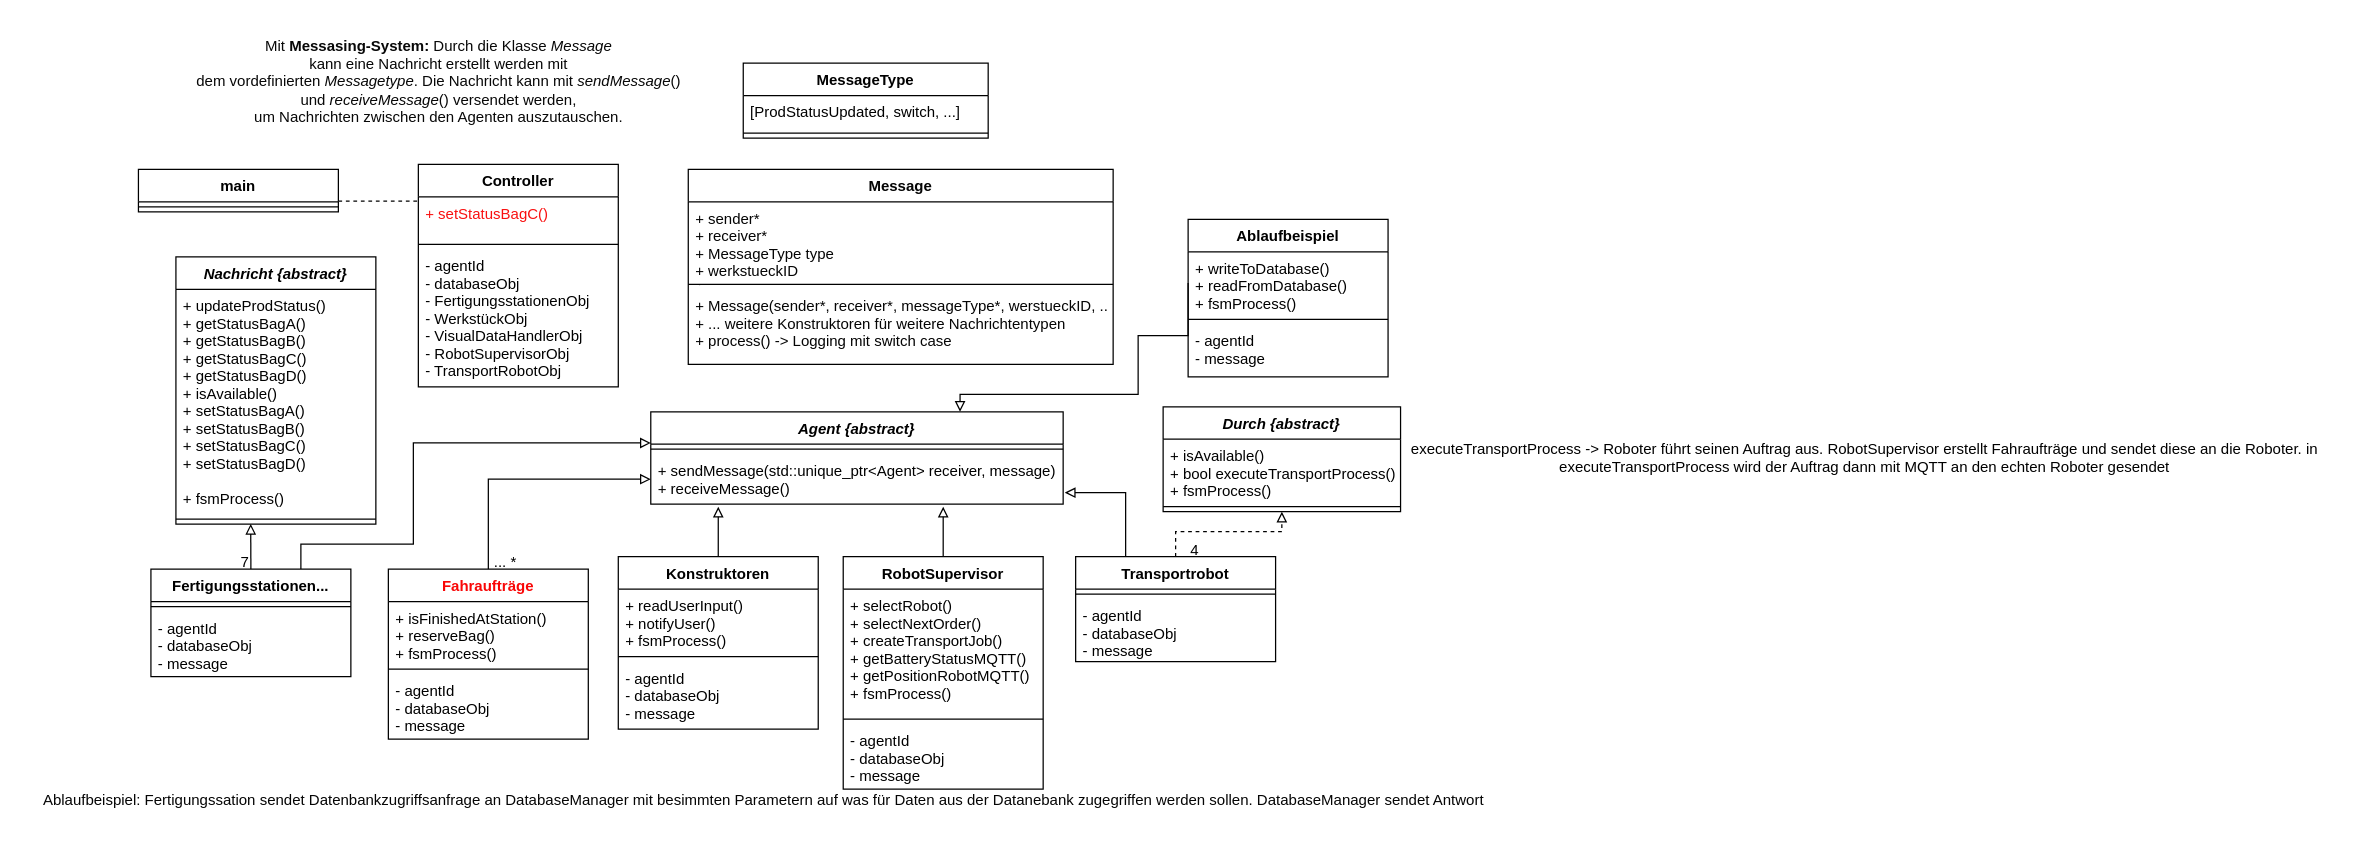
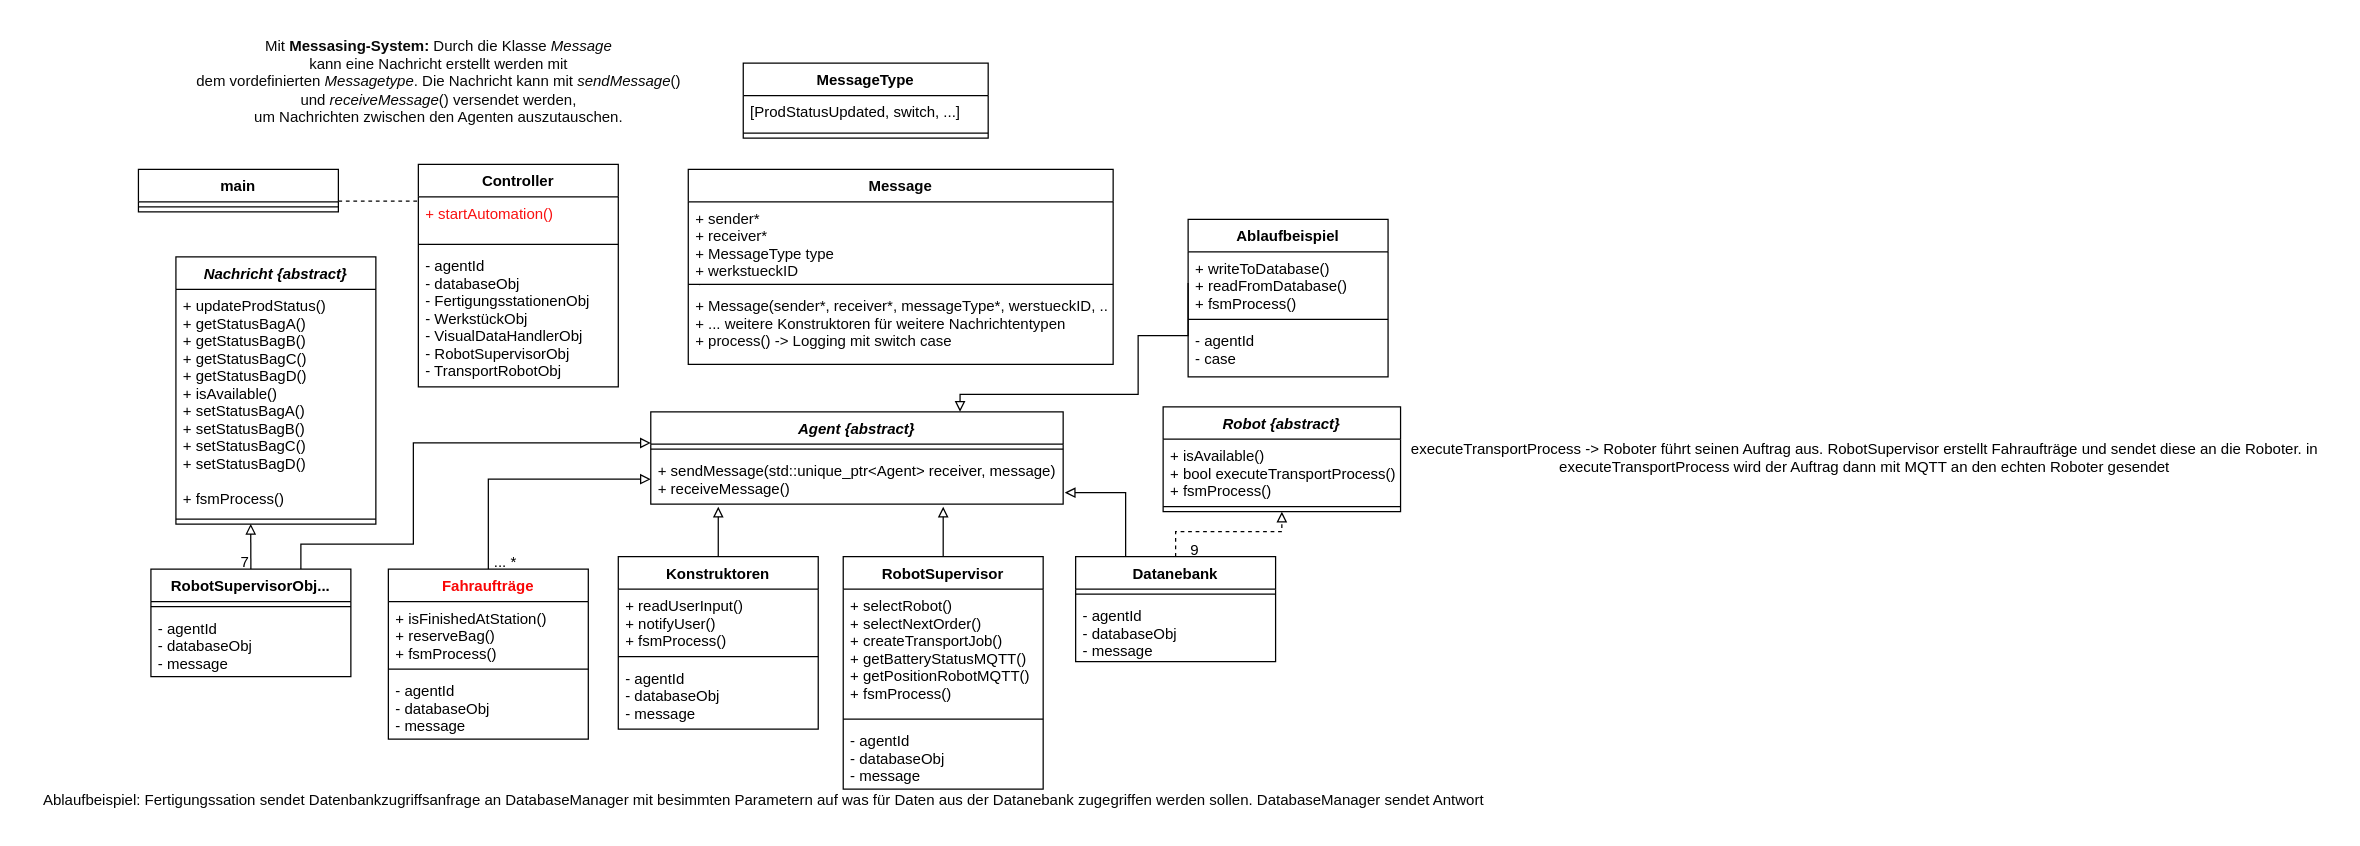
node "+ setStatusBagC()": label "+ setStatusBagC()" -> "+ startAutomation()"
node "- agentId - message": label "- agentId - message" -> "- agentId - case"
node "Durch {abstract}": label "Durch {abstract}" -> "Robot {abstract}"
node "4": label "4" -> "9"
node "Transportrobot": label "Transportrobot" -> "Datanebank"
node "Fertigungsstationen...": label "Fertigungsstationen..." -> "RobotSupervisorObj..."
